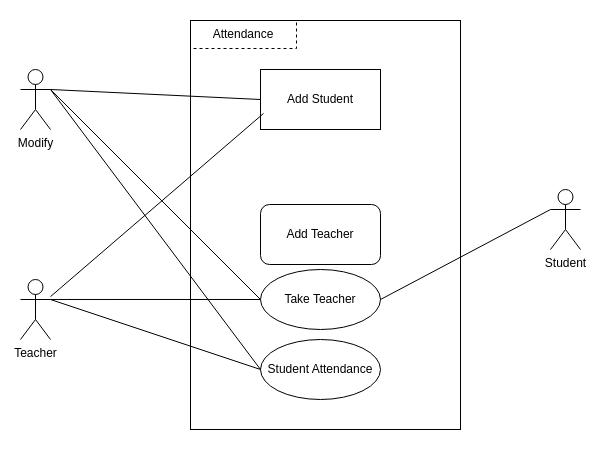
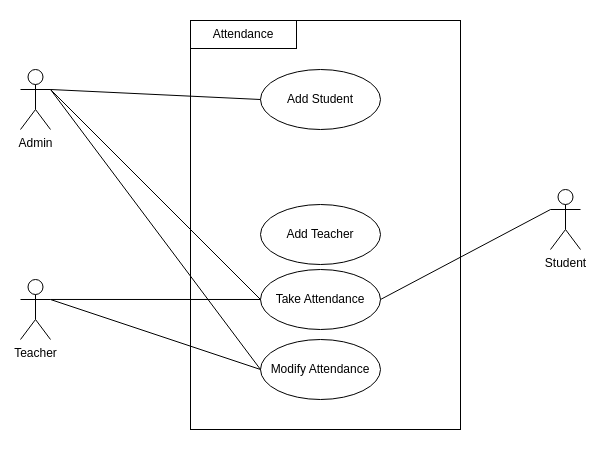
node "Attendance": style dashed -> solid
node "Add Student": shape rectangle -> ellipse
node "Modify": label "Modify" -> "Admin"
edge "Add Student" -- "Teacher": removed
node "Add Teacher": shape rounded rectangle -> ellipse
node "Take Teacher": label "Take Teacher" -> "Take Attendance"
node "Student Attendance": label "Student Attendance" -> "Modify Attendance"
